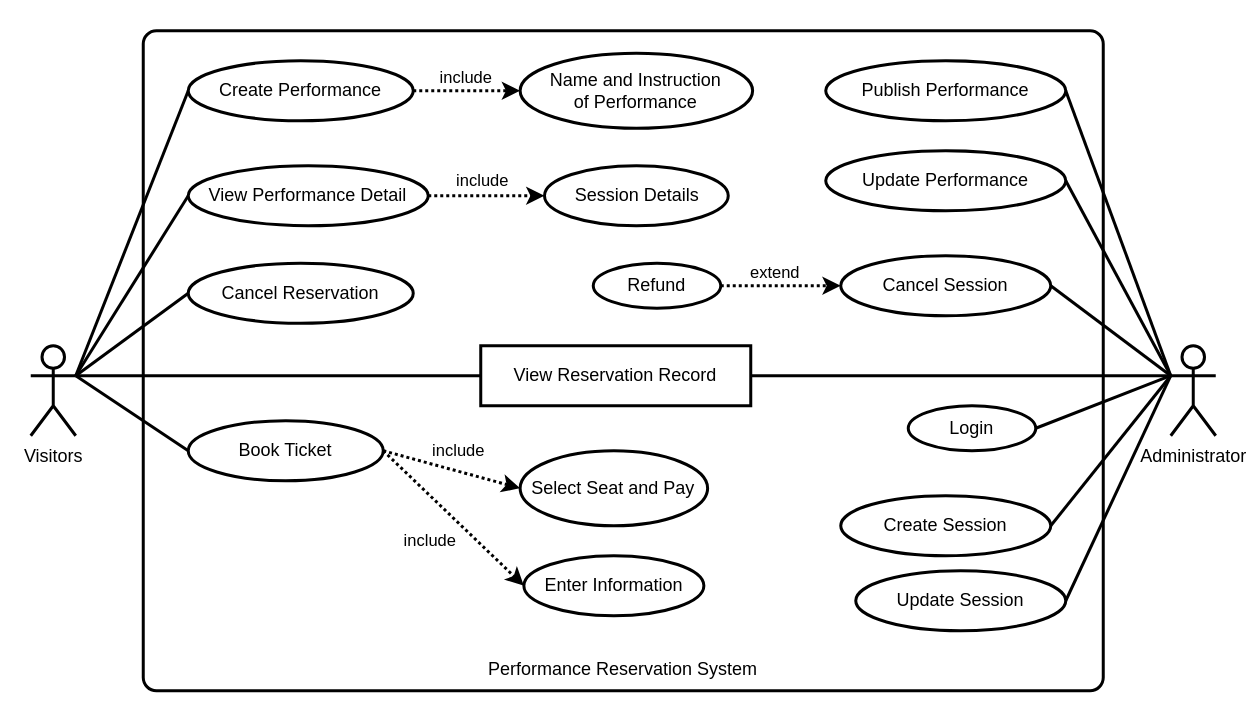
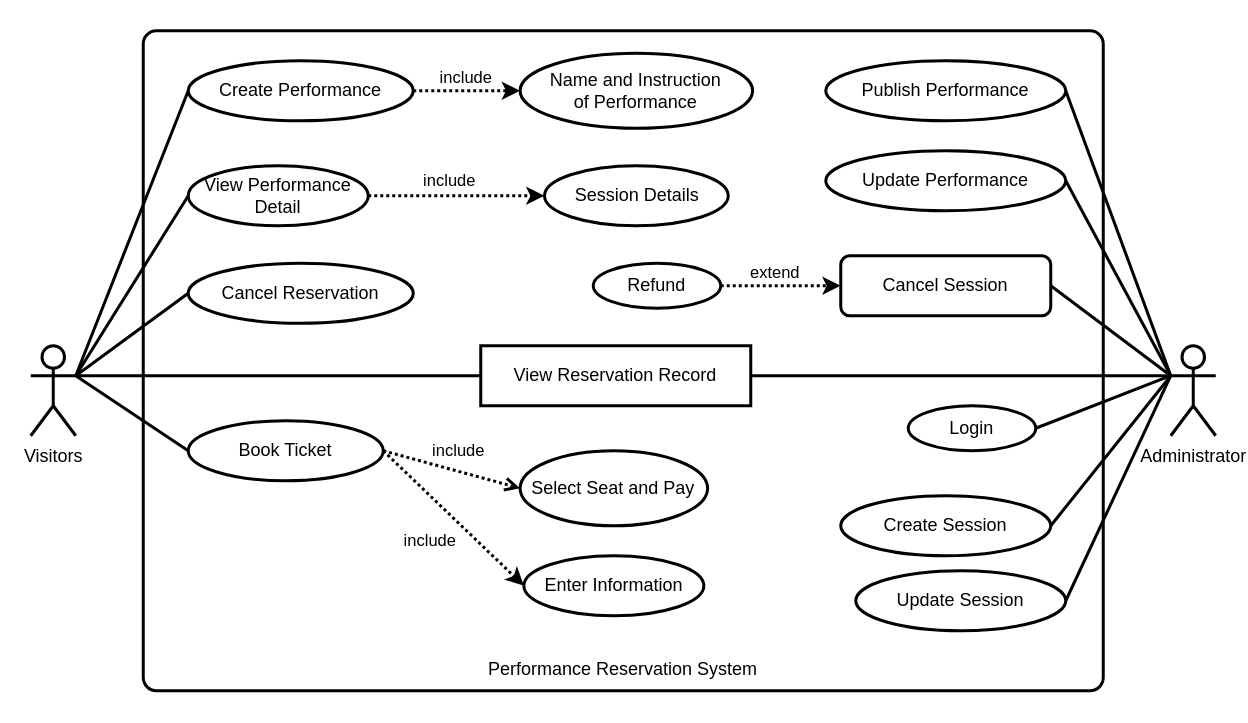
node "View Performance Detail": size 240x60 -> 180x60
node "Cancel Session": shape ellipse -> rounded rectangle
edge "Book Ticket" -> "Select Seat and Pay": arrowhead classic -> open
